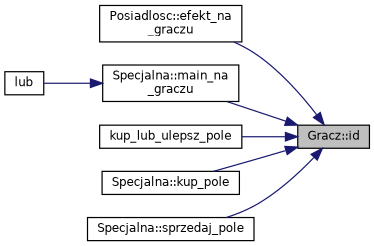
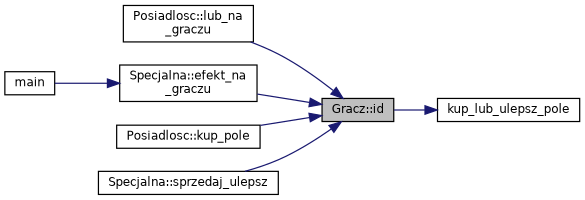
node "Posiadlosc::efekt_na _graczu": label "Posiadlosc::efekt_na _graczu" -> "Posiadlosc::lub_na _graczu"
node "lub": label "lub" -> "main"
node "Specjalna::main_na _graczu": label "Specjalna::main_na _graczu" -> "Specjalna::efekt_na _graczu"
edge "kup_lub_ulepsz_pole" -> "Gracz::id": reversed
node "Specjalna::kup_pole": label "Specjalna::kup_pole" -> "Posiadlosc::kup_pole"
node "Specjalna::sprzedaj_pole": label "Specjalna::sprzedaj_pole" -> "Specjalna::sprzedaj_ulepsz"
